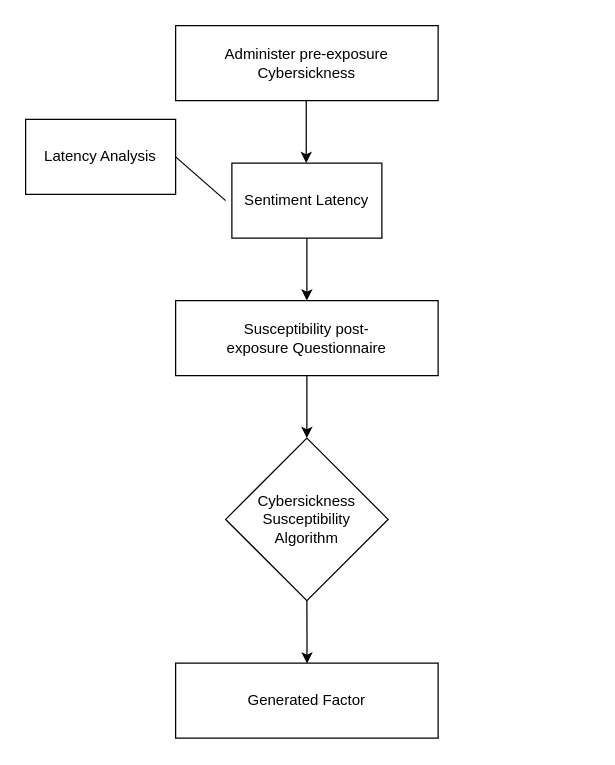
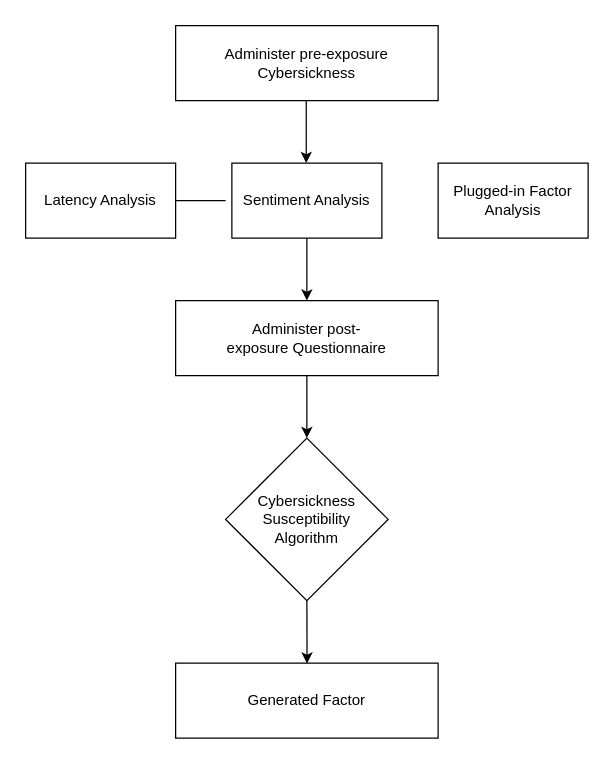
node "Latency Analysis": moved (101, 157) -> (101, 201)
node "Sentiment Latency": label "Sentiment Latency" -> "Sentiment Analysis"
node "Plugged-in Factor Analysis": added
node "Susceptibility post-exposure Questionnaire": label "Susceptibility post-exposure Questionnaire" -> "Administer post-exposure Questionnaire"
